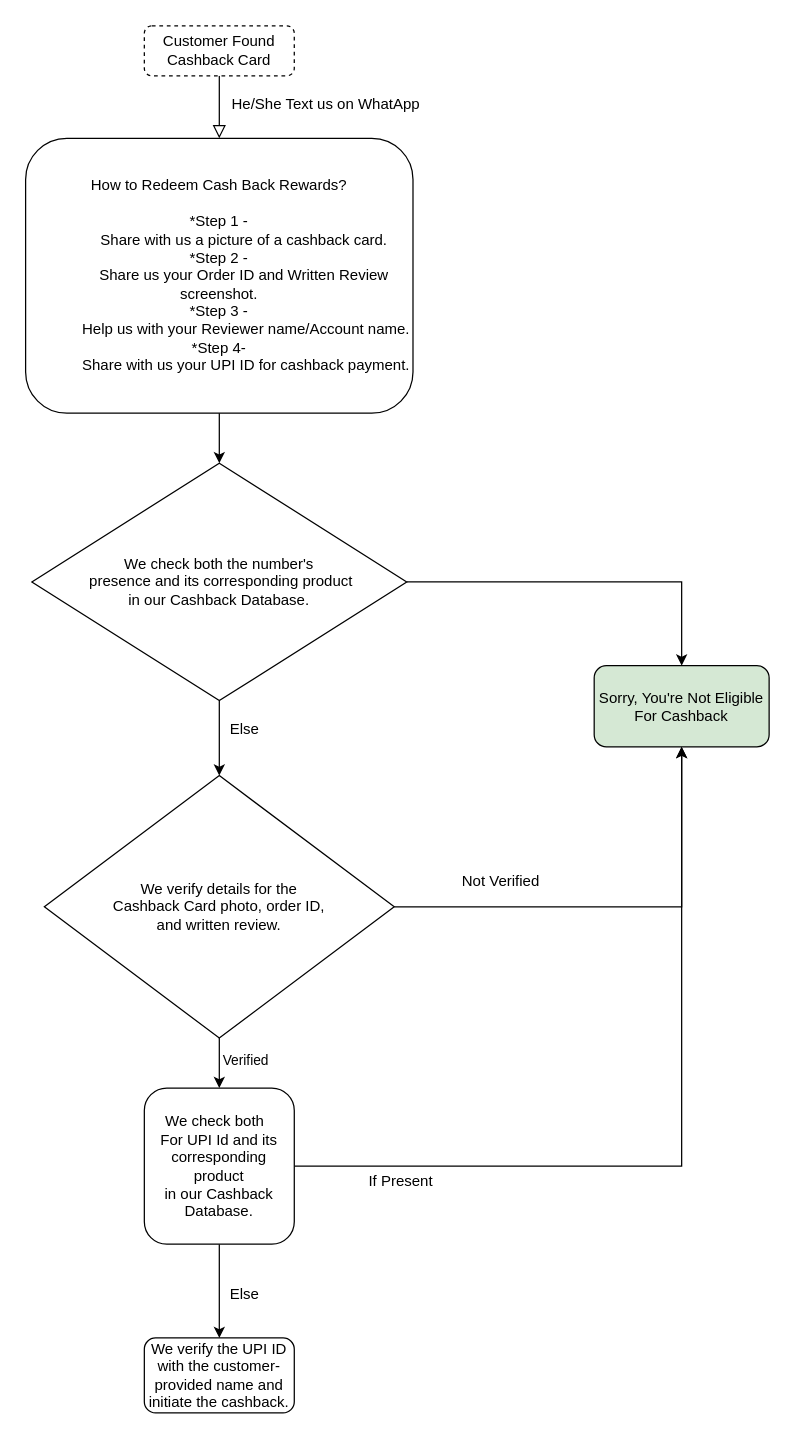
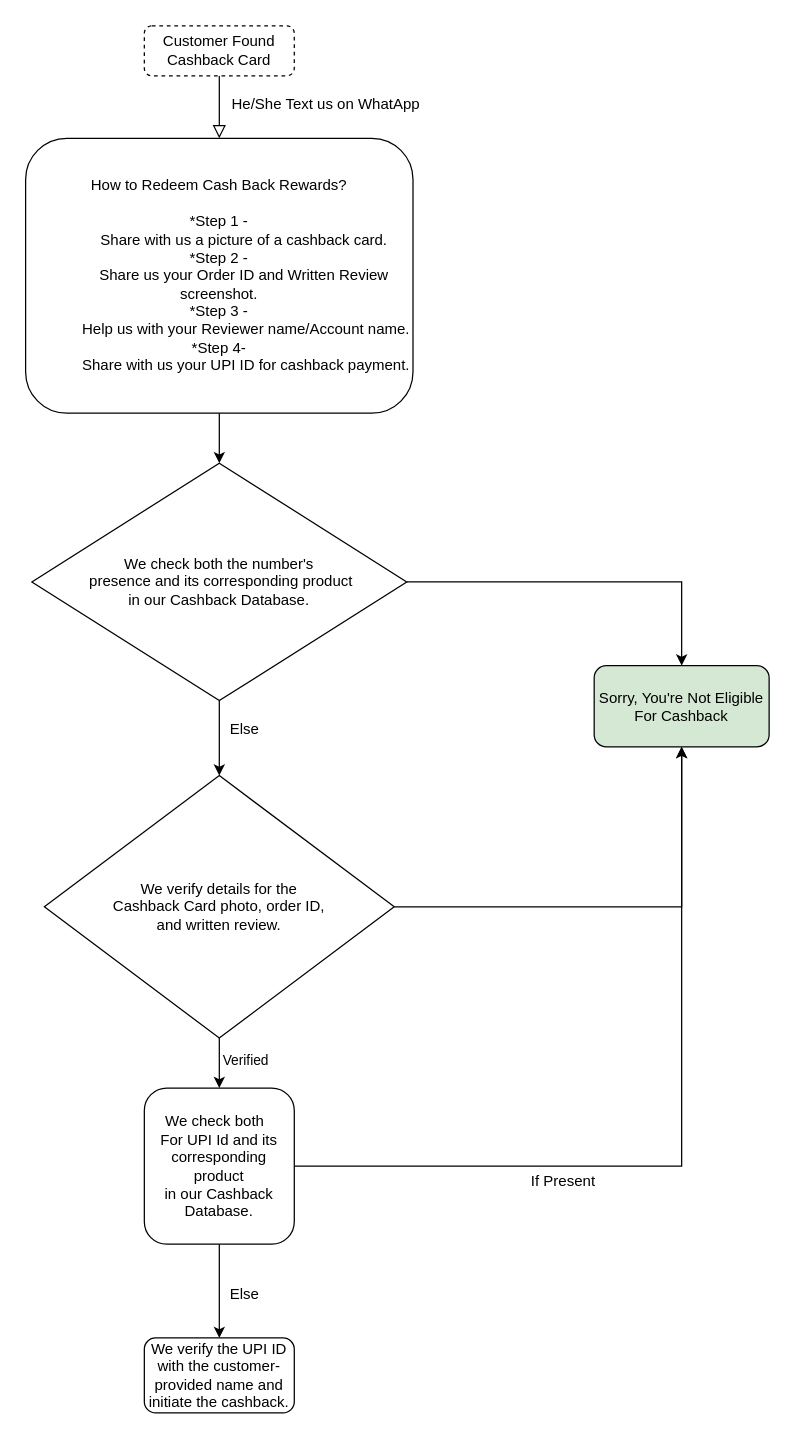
node "Not Verified": removed
node "If Present": moved (401, 1182) -> (563, 1182)
